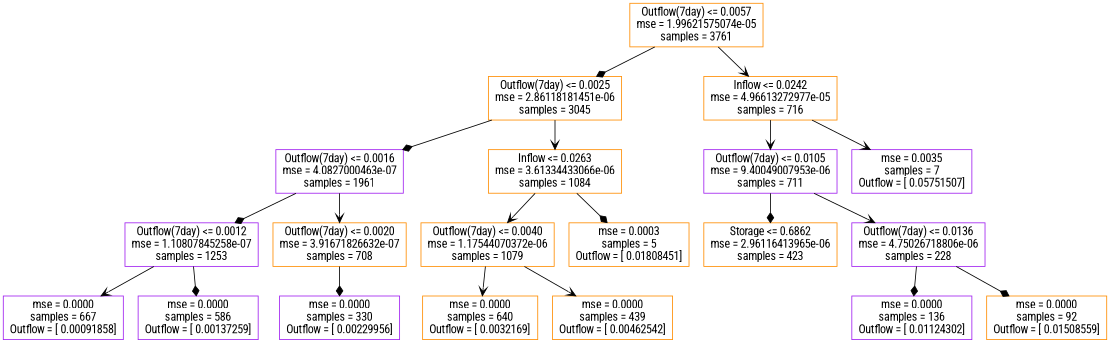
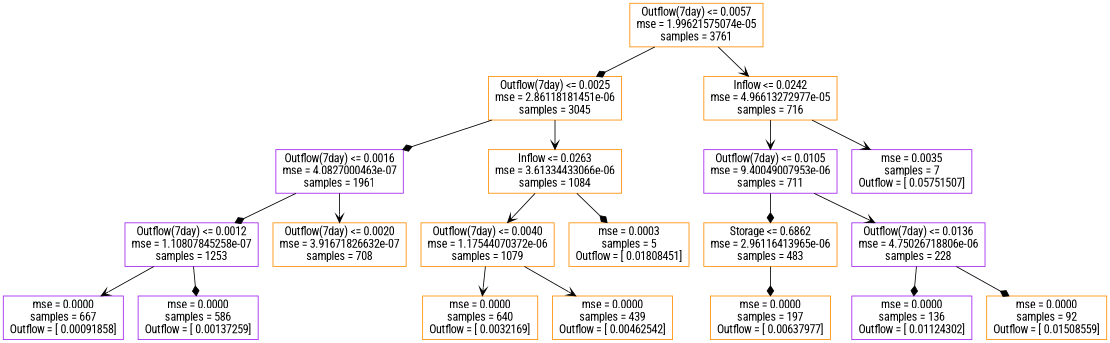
node "Storage <= 0.6862 mse = 2.96116413965e-06 samples = 423": label "Storage <= 0.6862 mse = 2.96116413965e-06 samples = 423" -> "Storage <= 0.6862 mse = 2.96116413965e-06 samples = 483"
node "mse = 0.0000 samples = 330 Outflow = [ 0.00229956]": removed
node "mse = 0.0000 samples = 197 Outflow = [ 0.00637977]": added
